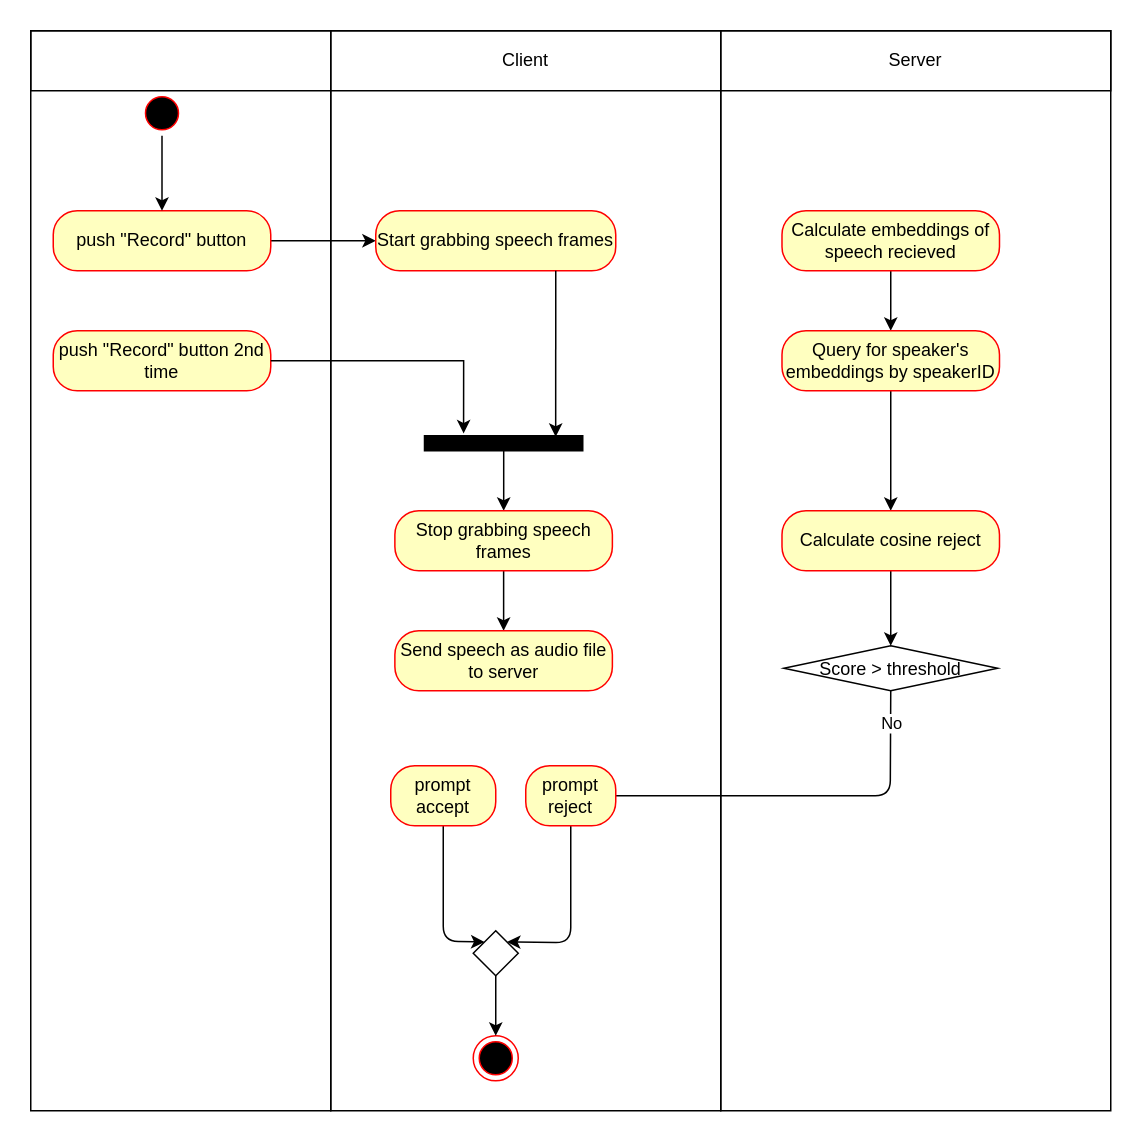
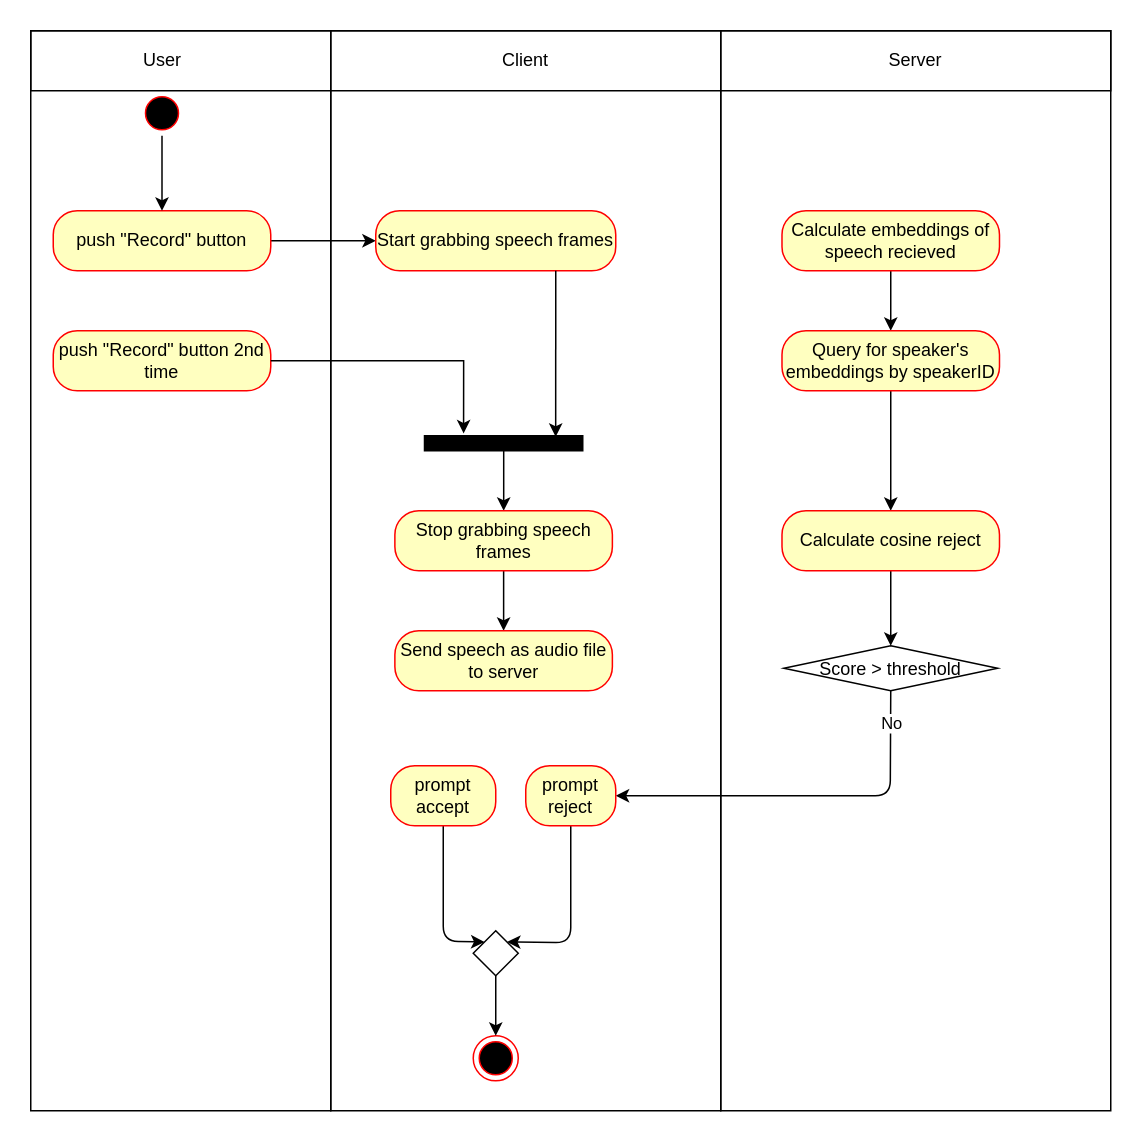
node "User": added
edge "Score > threshold" -- "prompt reject": arrowhead none -> classic
